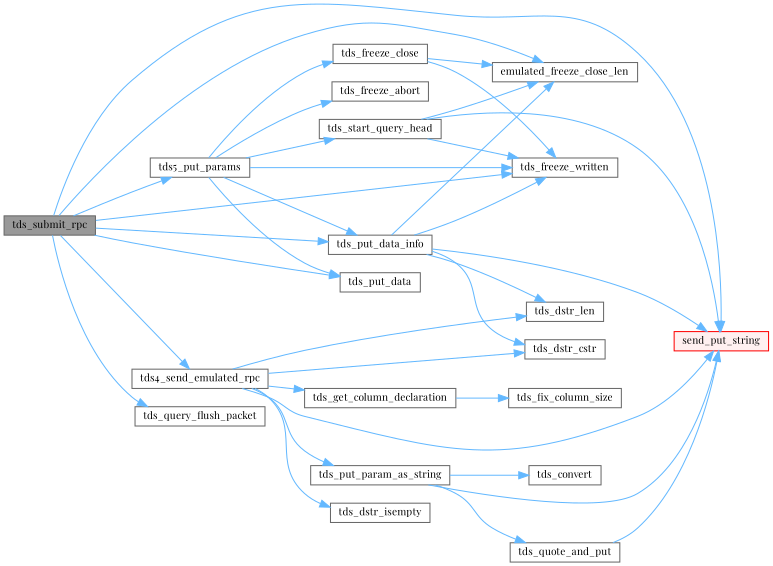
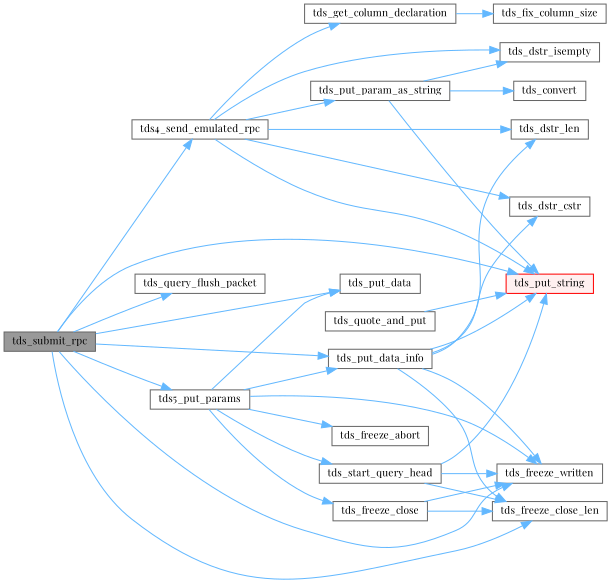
node "emulated_freeze_close_len": label "emulated_freeze_close_len" -> "tds_freeze_close_len"
node "send_put_string": label "send_put_string" -> "tds_put_string"
edge "tds_put_param_as_string" -> "tds_quote_and_put": now "tds_put_param_as_string" -> "tds_dstr_isempty"
